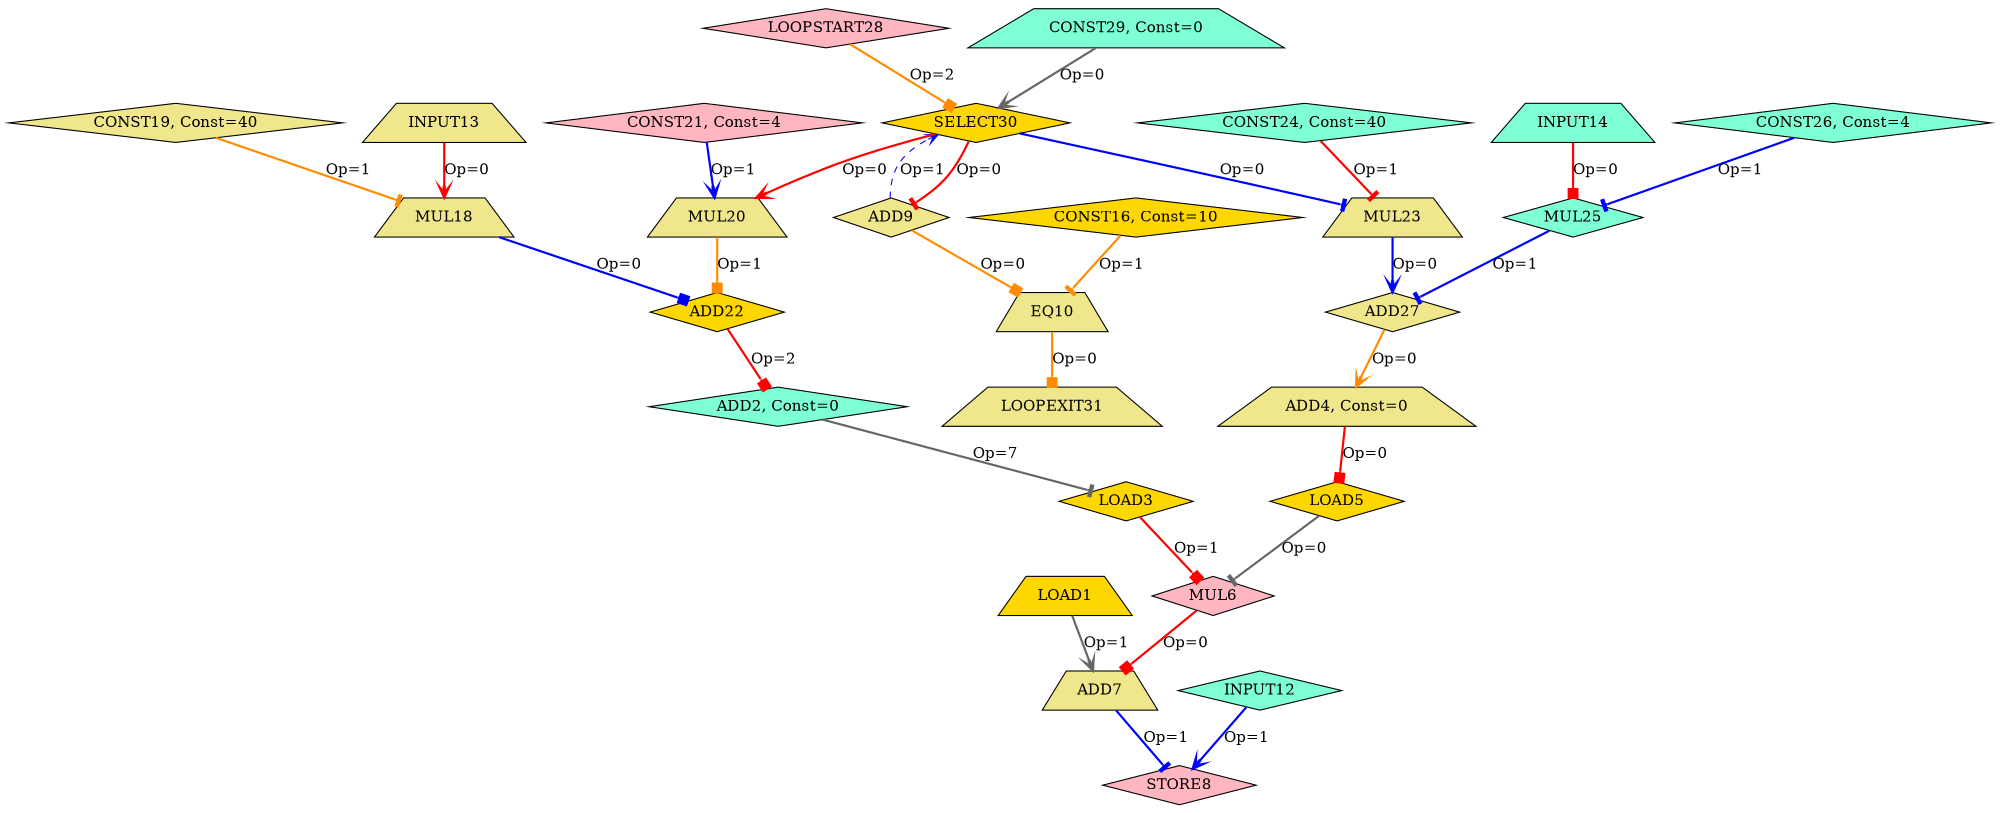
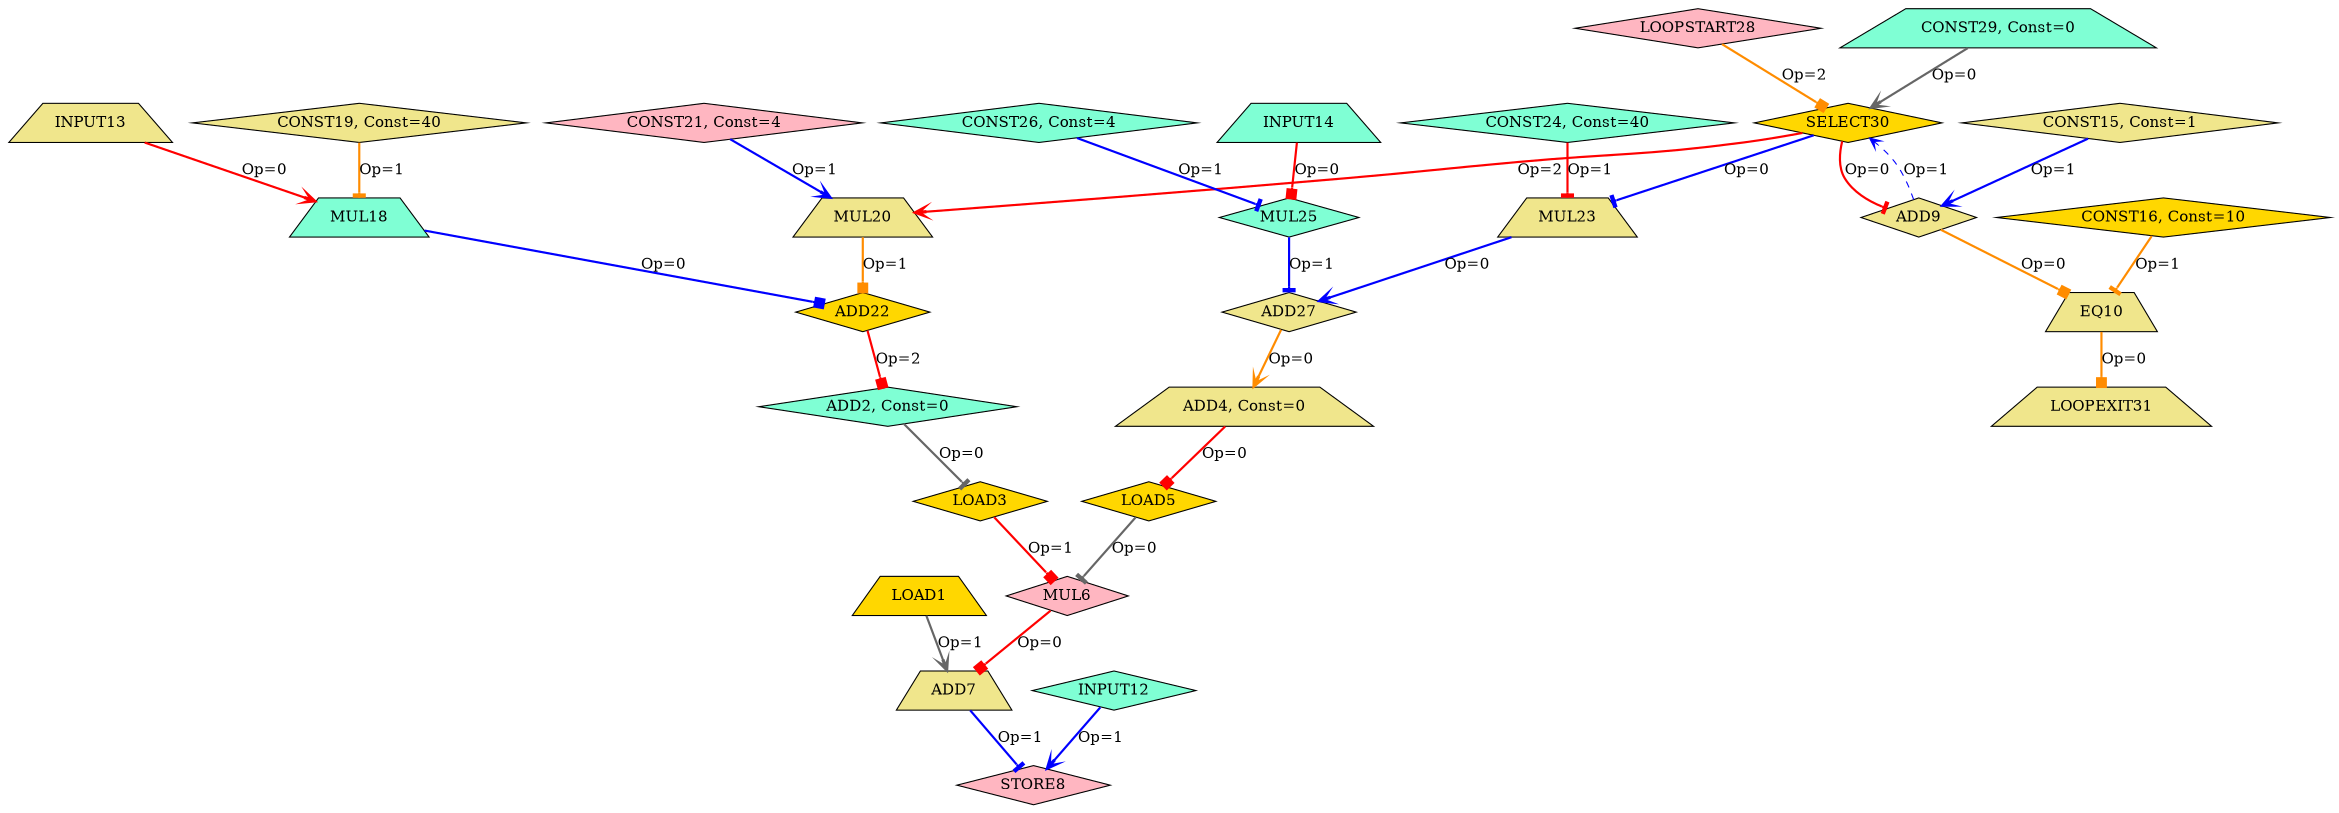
node "CONST15, Const=1": added
edge "SELECT30" -> "MUL20": label "Op=0" -> "Op=2"
node "MUL18": fillcolor khaki -> aquamarine
edge "ADD2, Const=0" -> "LOAD3": label "Op=7" -> "Op=0"
